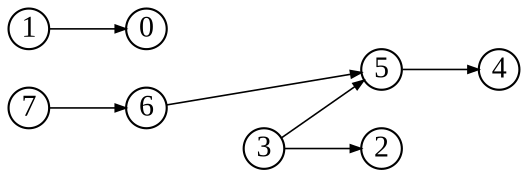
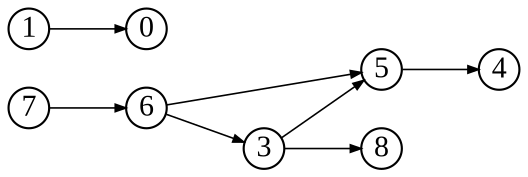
edge "6" -> "3": added
node "2": label "2" -> "8"
